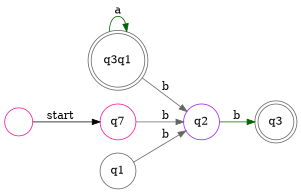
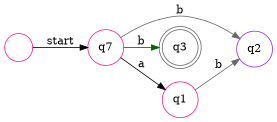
node "q3q1": removed
edge "q7" -> "q1": added, label "a"
edge "q2" -> "q3": now "q7" -> "q3"
node "q1": color gray40 -> deeppink
